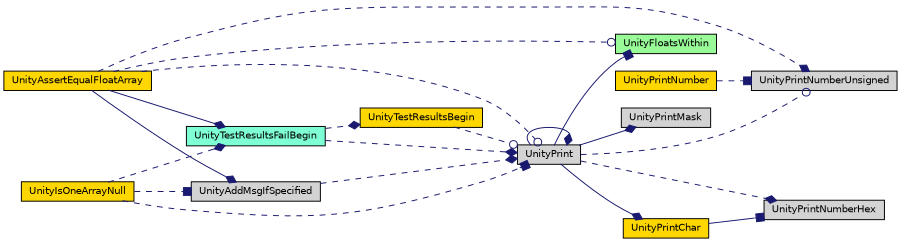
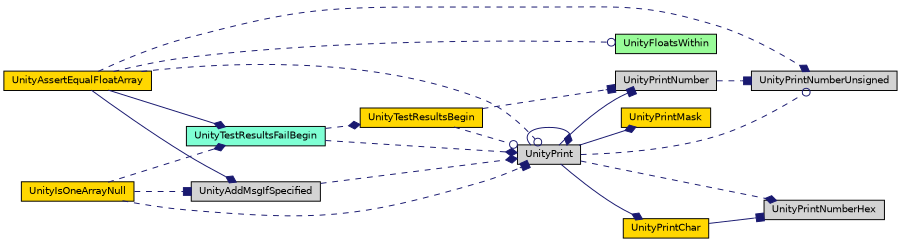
node "UnityPrintNumber": fillcolor gold -> lightgrey
edge "UnityPrint" -> "UnityFloatsWithin": now "UnityPrint" -> "UnityPrintNumber"
edge "UnityTestResultsBegin" -> "UnityPrintNumber": added
node "UnityPrintMask": fillcolor lightgrey -> gold
